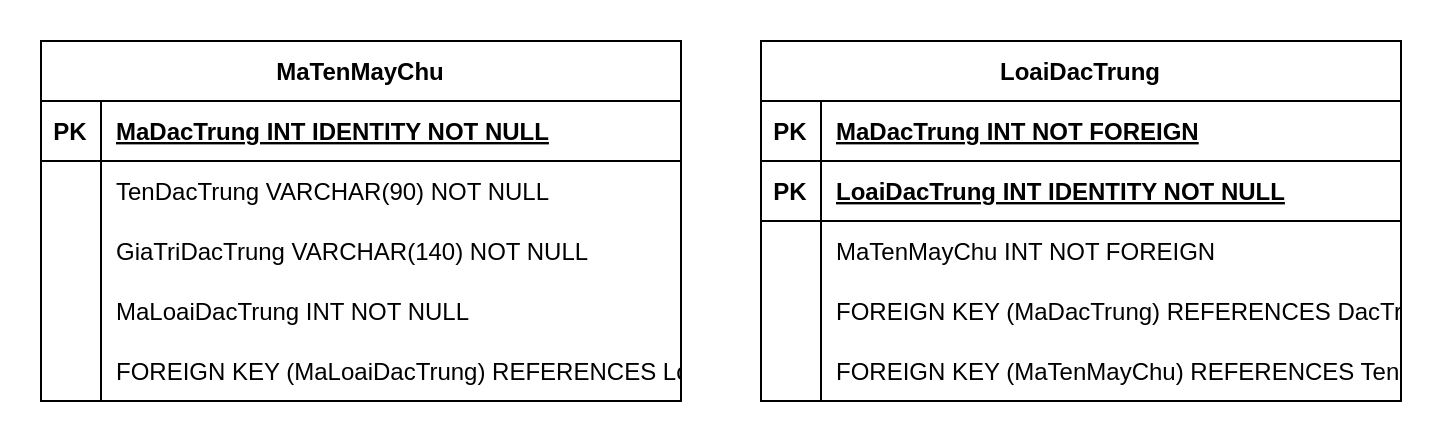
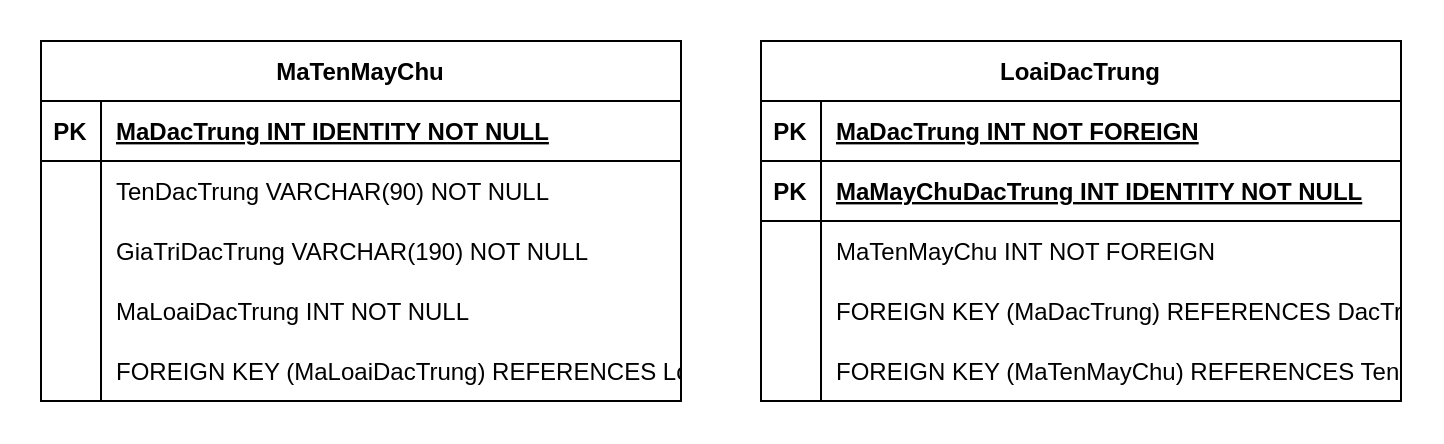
node "LoaiDacTrung INT IDENTITY NOT NULL": label "LoaiDacTrung INT IDENTITY NOT NULL" -> "MaMayChuDacTrung INT IDENTITY NOT NULL"
node "GiaTriDacTrung VARCHAR(140) NOT NULL": label "GiaTriDacTrung VARCHAR(140) NOT NULL" -> "GiaTriDacTrung VARCHAR(190) NOT NULL"
